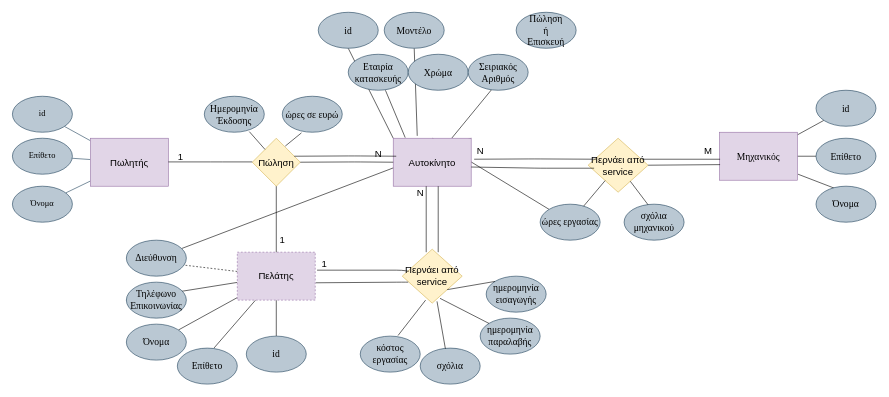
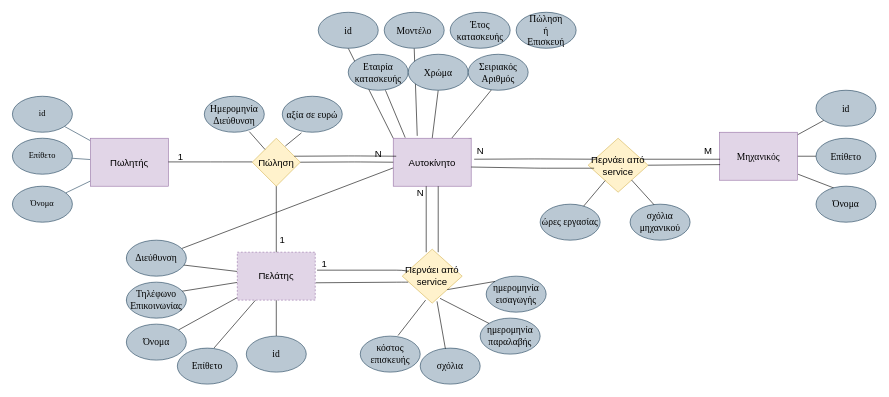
node "Έτος κατασκευής": added
node "Ημερομηνία Έκδοσης": label "Ημερομηνία Έκδοσης" -> "Ημερομηνία Διεύθυνση"
node "ώρες σε ευρώ": label "ώρες σε ευρώ" -> "αξία σε ευρώ"
edge "Αυτοκίνητο" -- "ώρες εργασίας": now "Αυτοκίνητο" -- "Χρώμα"
node "σχόλια μηχανικού": moved (654, 222) -> (660, 222)
edge "Διεύθυνση" -- "Πελάτης": style dashed -> solid
node "κόστος εργασίας": label "κόστος εργασίας" -> "κόστος επισκευής"
